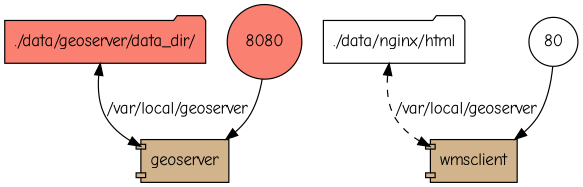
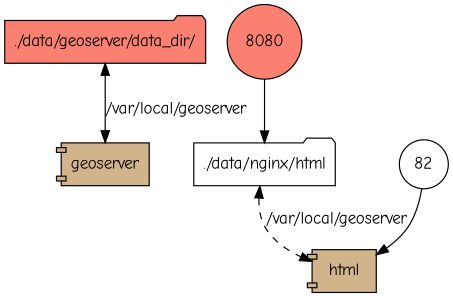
node "80": label "80" -> "82"
edge "8080" -> "geoserver": now "8080" -> "./data/nginx/html"
node "wmsclient": label "wmsclient" -> "html"
